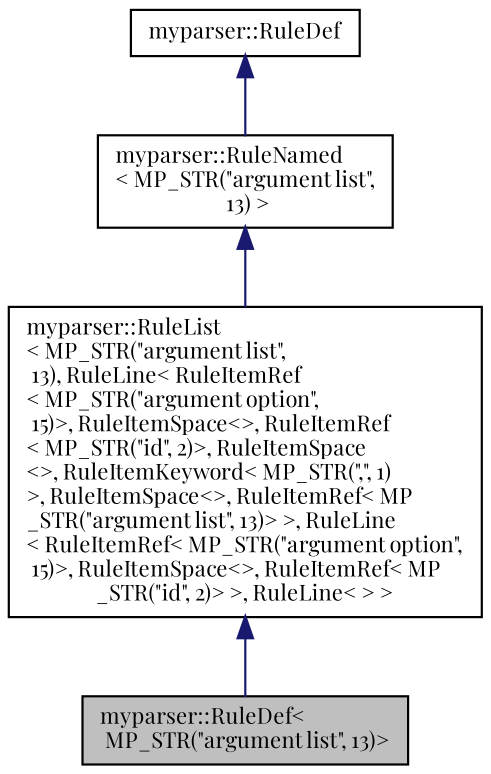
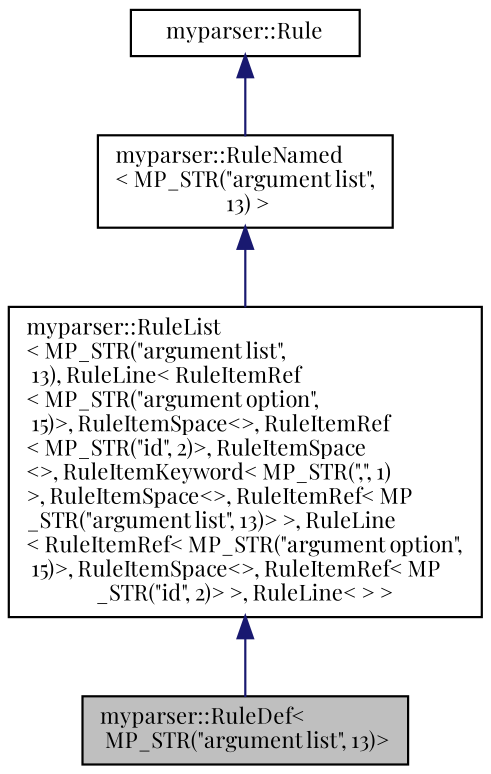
node "myparser::RuleDef": label "myparser::RuleDef" -> "myparser::Rule"
